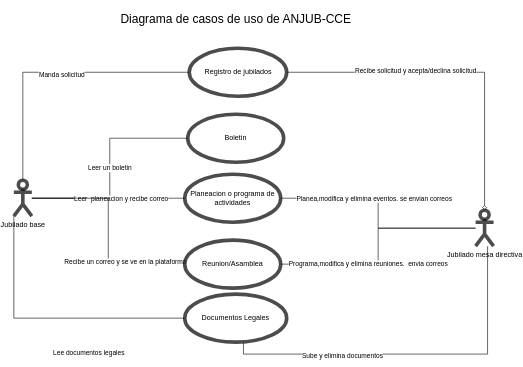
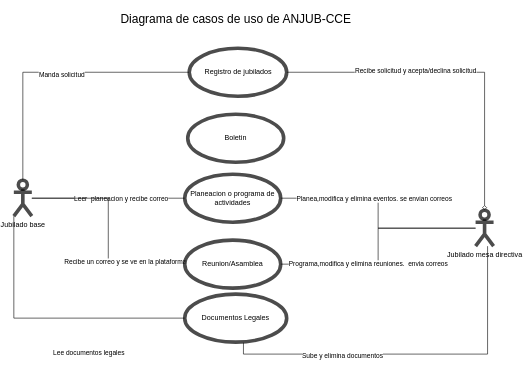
edge "Boletin" -- "Jubilado base": removed, label "Leer un boletin"
